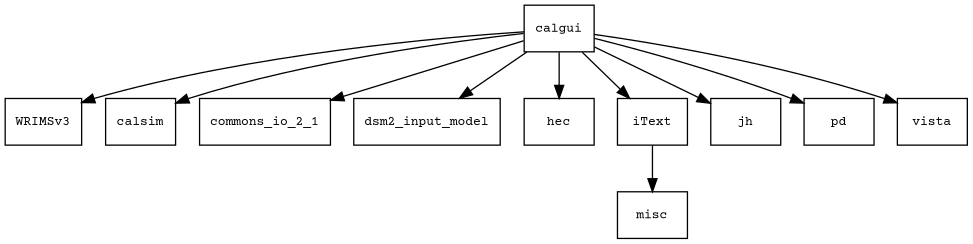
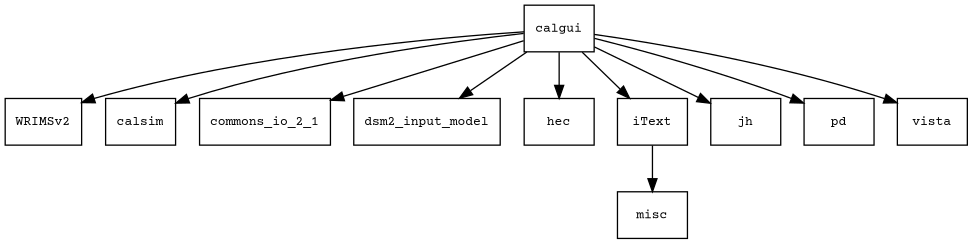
node "WRIMSv3": label "WRIMSv3" -> "WRIMSv2"
